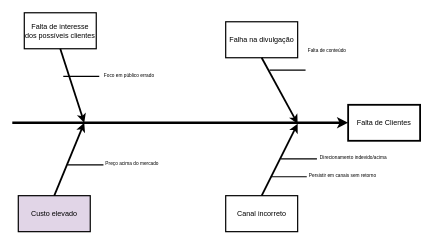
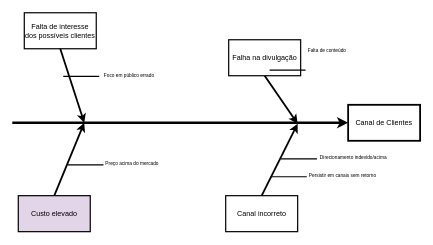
node "Falha na divulgação": moved (262, 40) -> (265, 58)
node "Falta de Clientes": label "Falta de Clientes" -> "Canal de Clientes"
